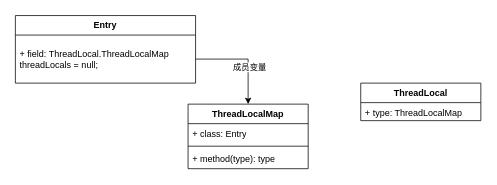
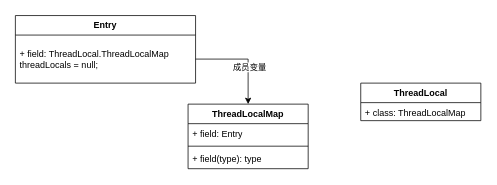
node "+ type: ThreadLocalMap": label "+ type: ThreadLocalMap" -> "+ class: ThreadLocalMap"
node "+ class: Entry": label "+ class: Entry" -> "+ field: Entry"
node "+ method(type): type": label "+ method(type): type" -> "+ field(type): type"
